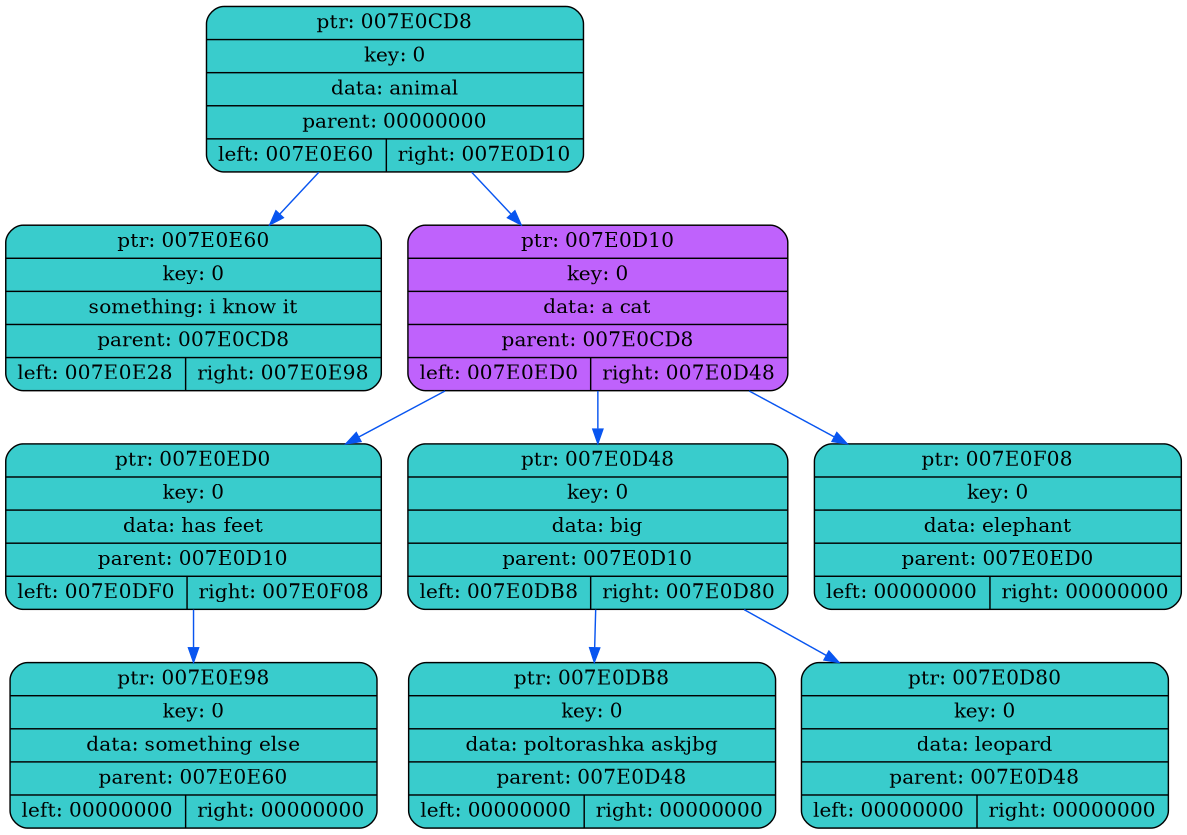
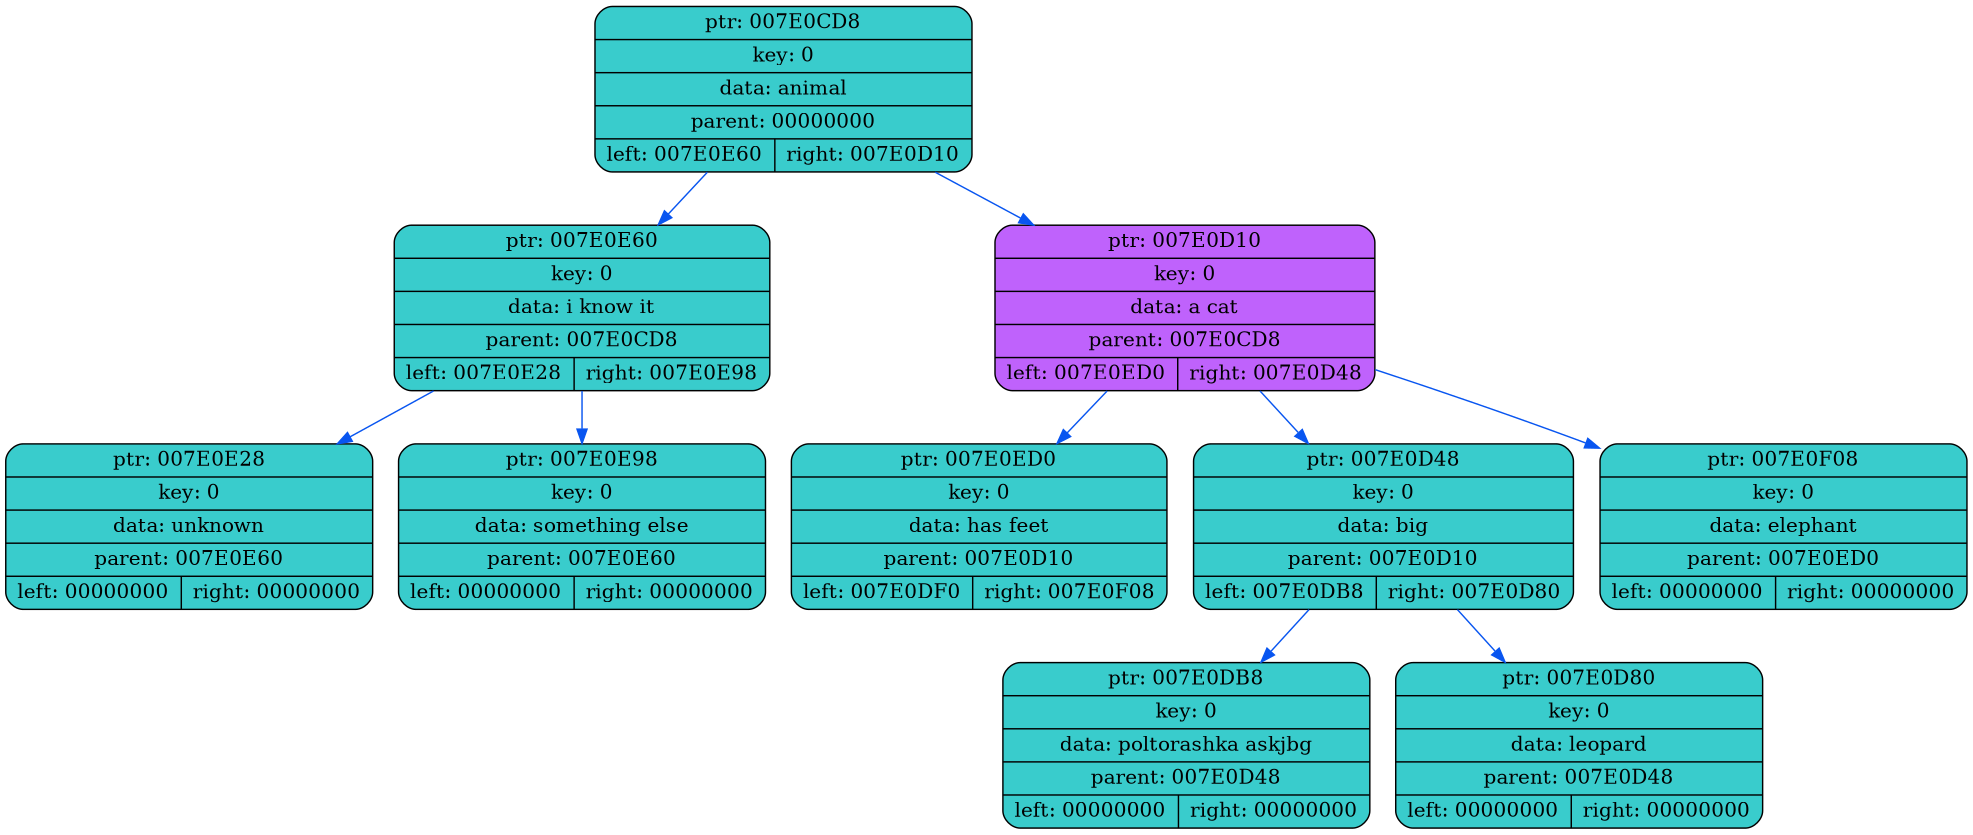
node "ptr: 007E0E60": text "something: i know it" -> "data: i know it"
node "ptr: 007E0E28": added
edge "ptr: 007E0ED0" -> "ptr: 007E0E98": now "ptr: 007E0E60" -> "ptr: 007E0E98"
